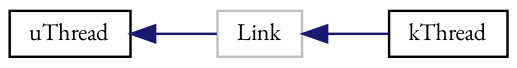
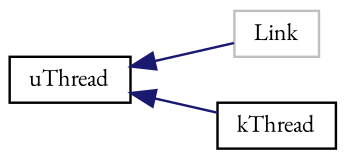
edge "kThread" -> "Link": now "kThread" -> "uThread"
